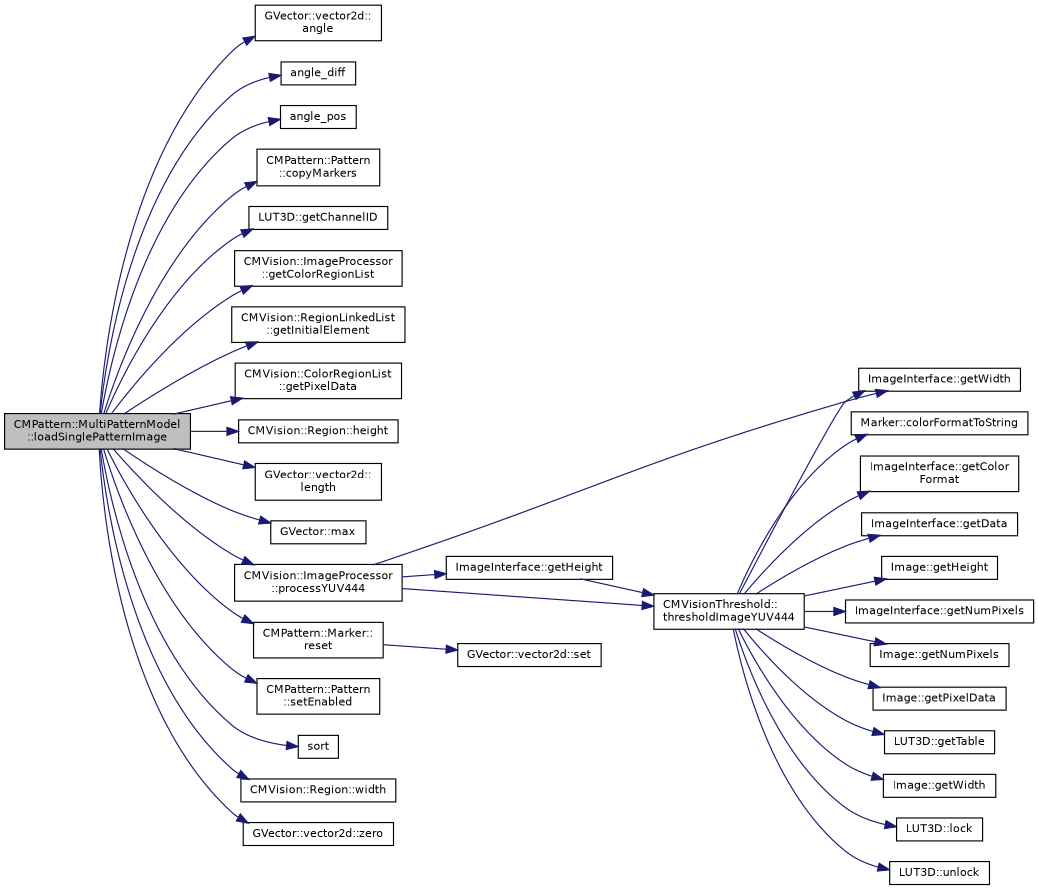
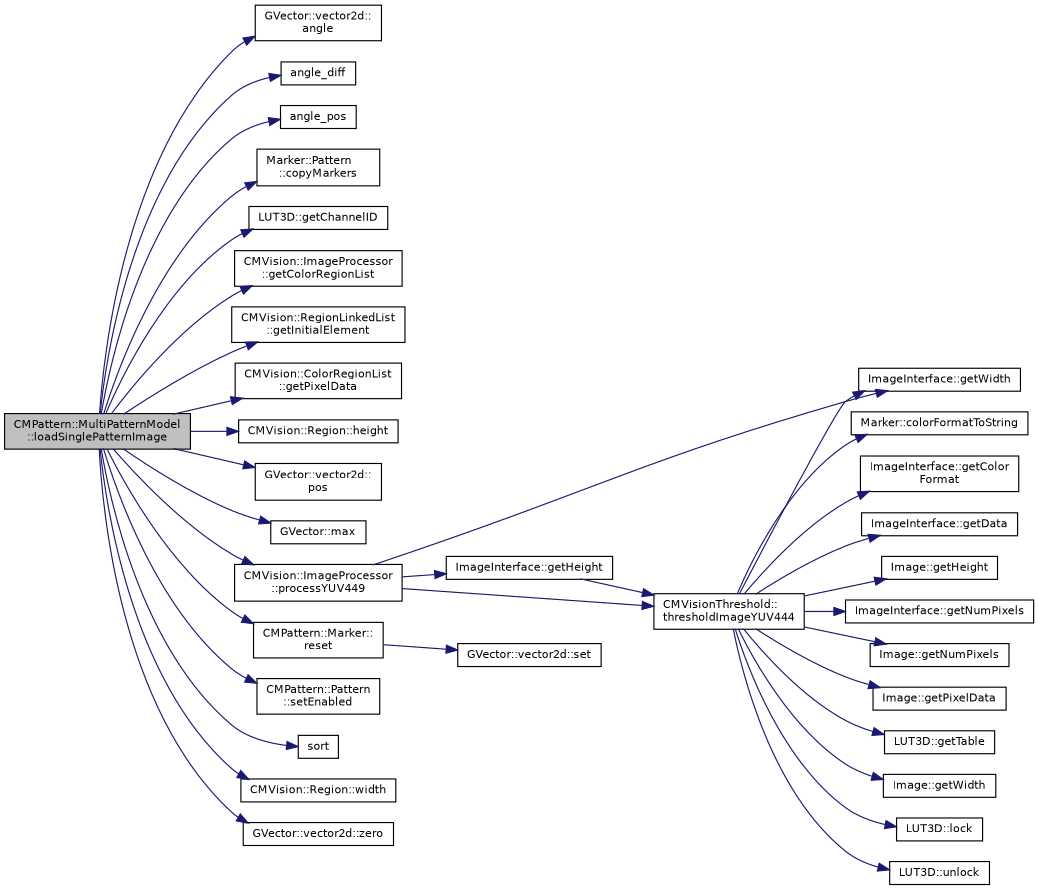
node "CMPattern::Pattern ::copyMarkers": label "CMPattern::Pattern ::copyMarkers" -> "Marker::Pattern ::copyMarkers"
node "GVector::vector2d:: length": label "GVector::vector2d:: length" -> "GVector::vector2d:: pos"
node "CMVision::ImageProcessor ::processYUV444": label "CMVision::ImageProcessor ::processYUV444" -> "CMVision::ImageProcessor ::processYUV449"
